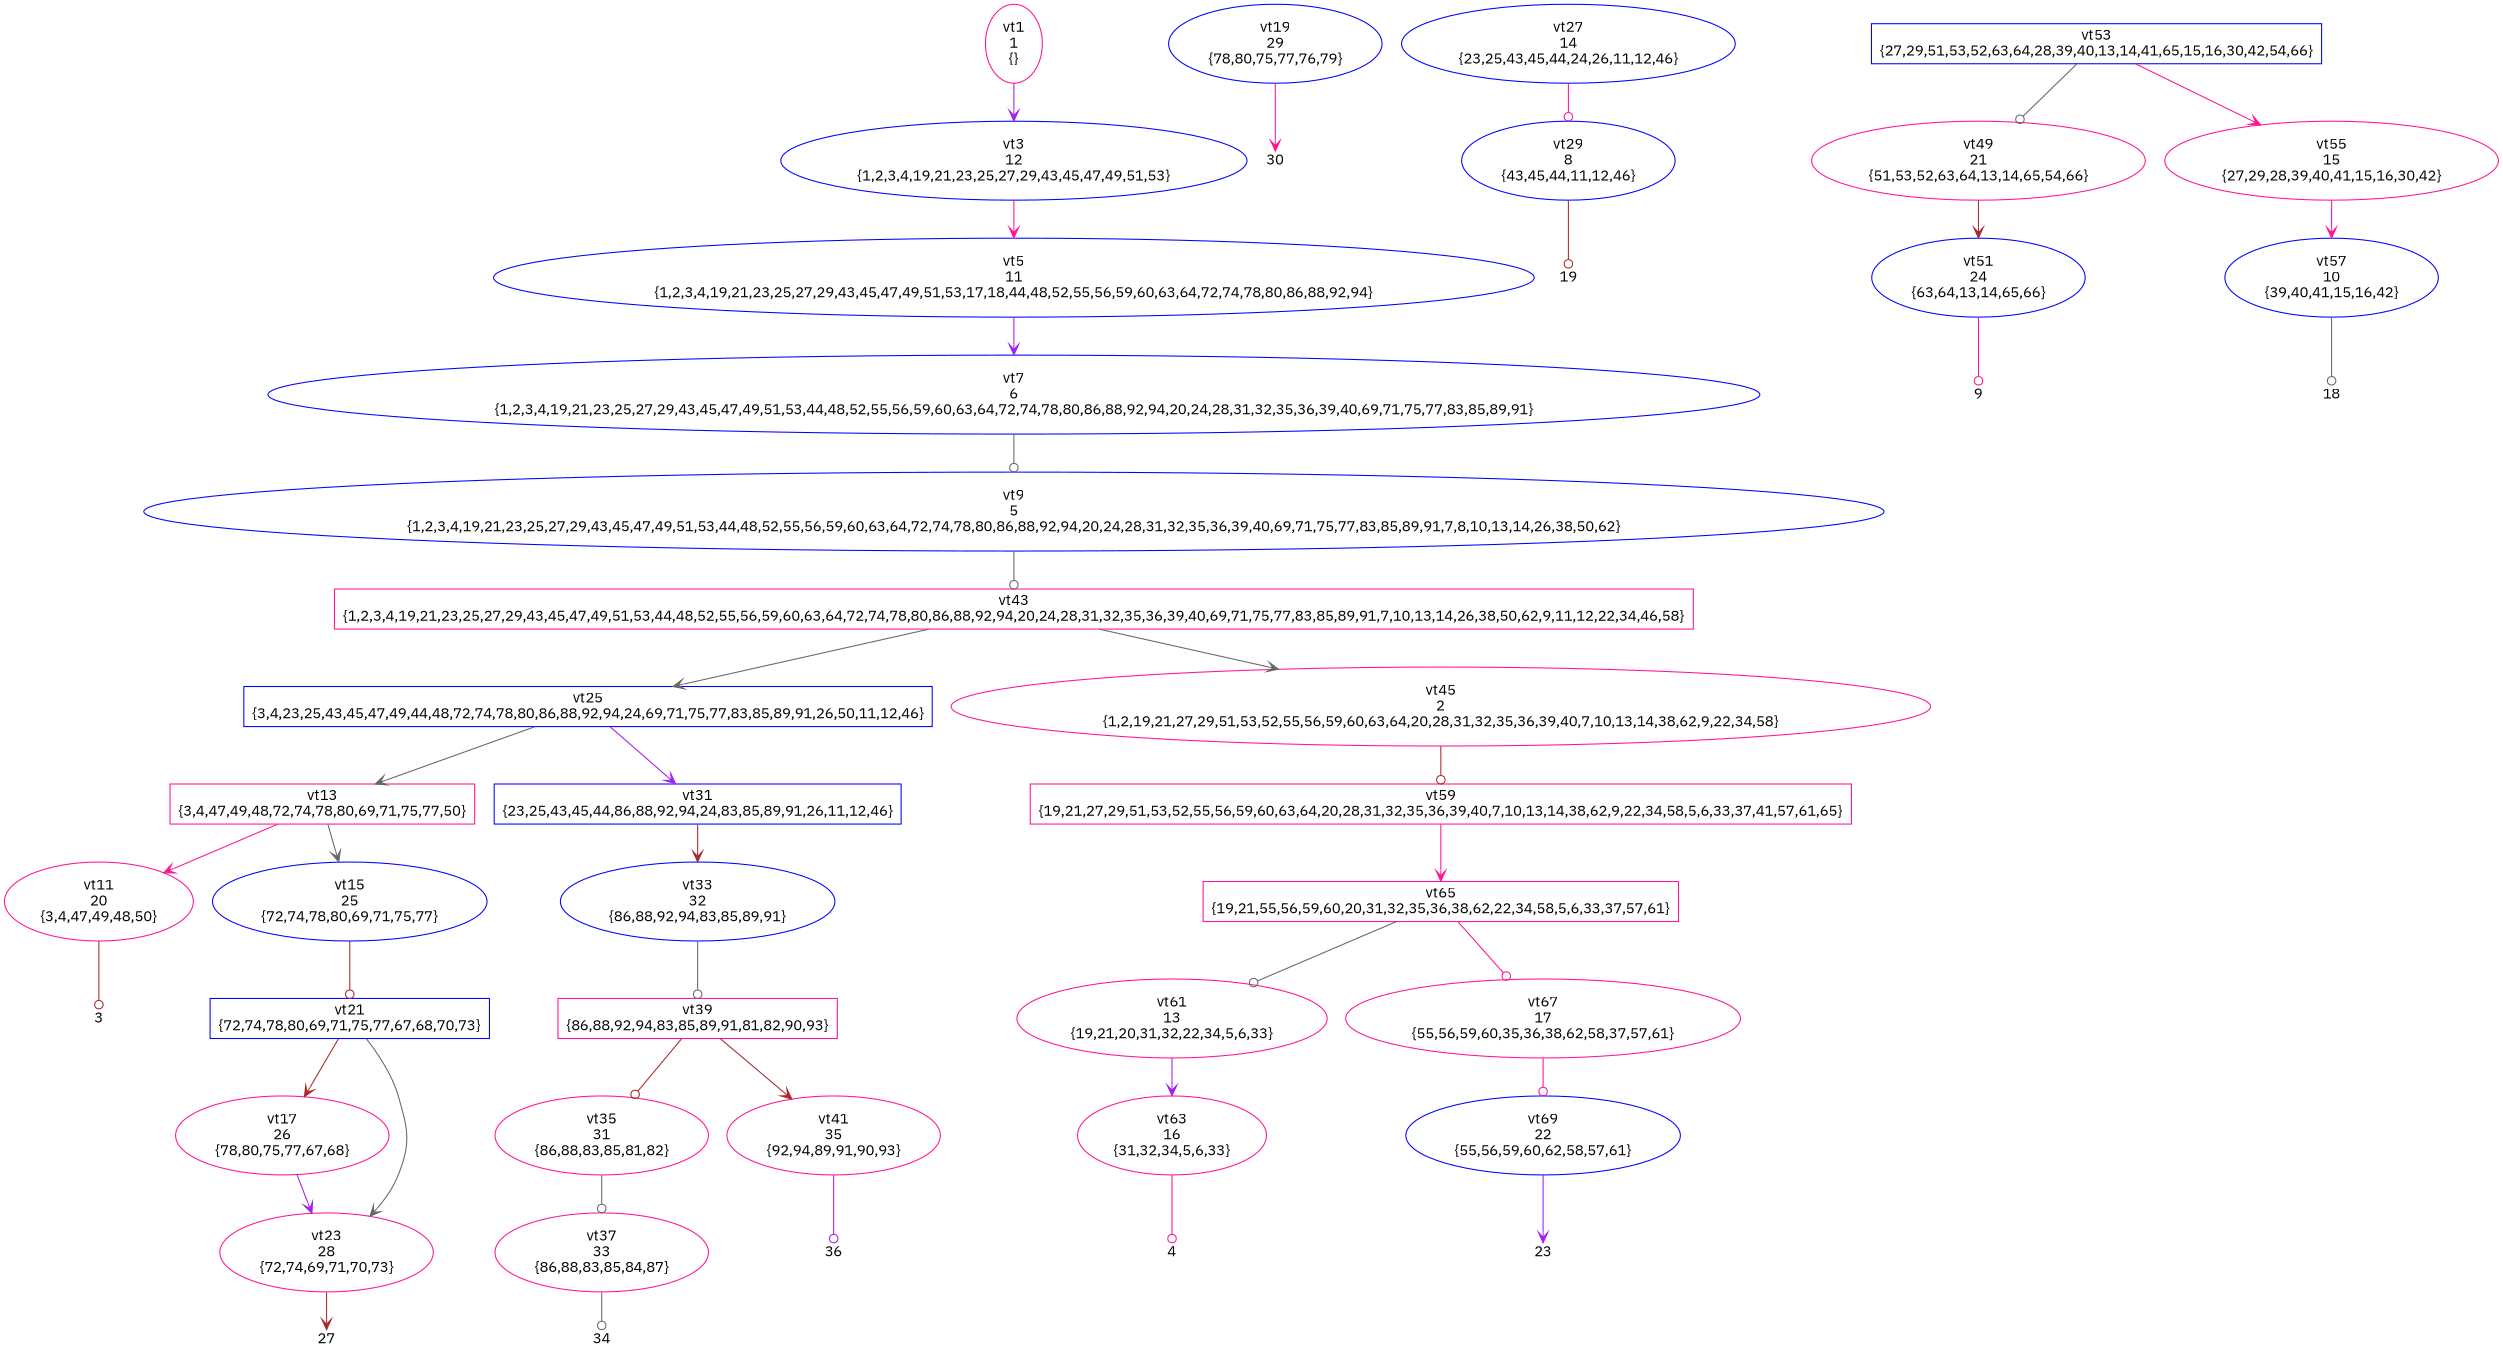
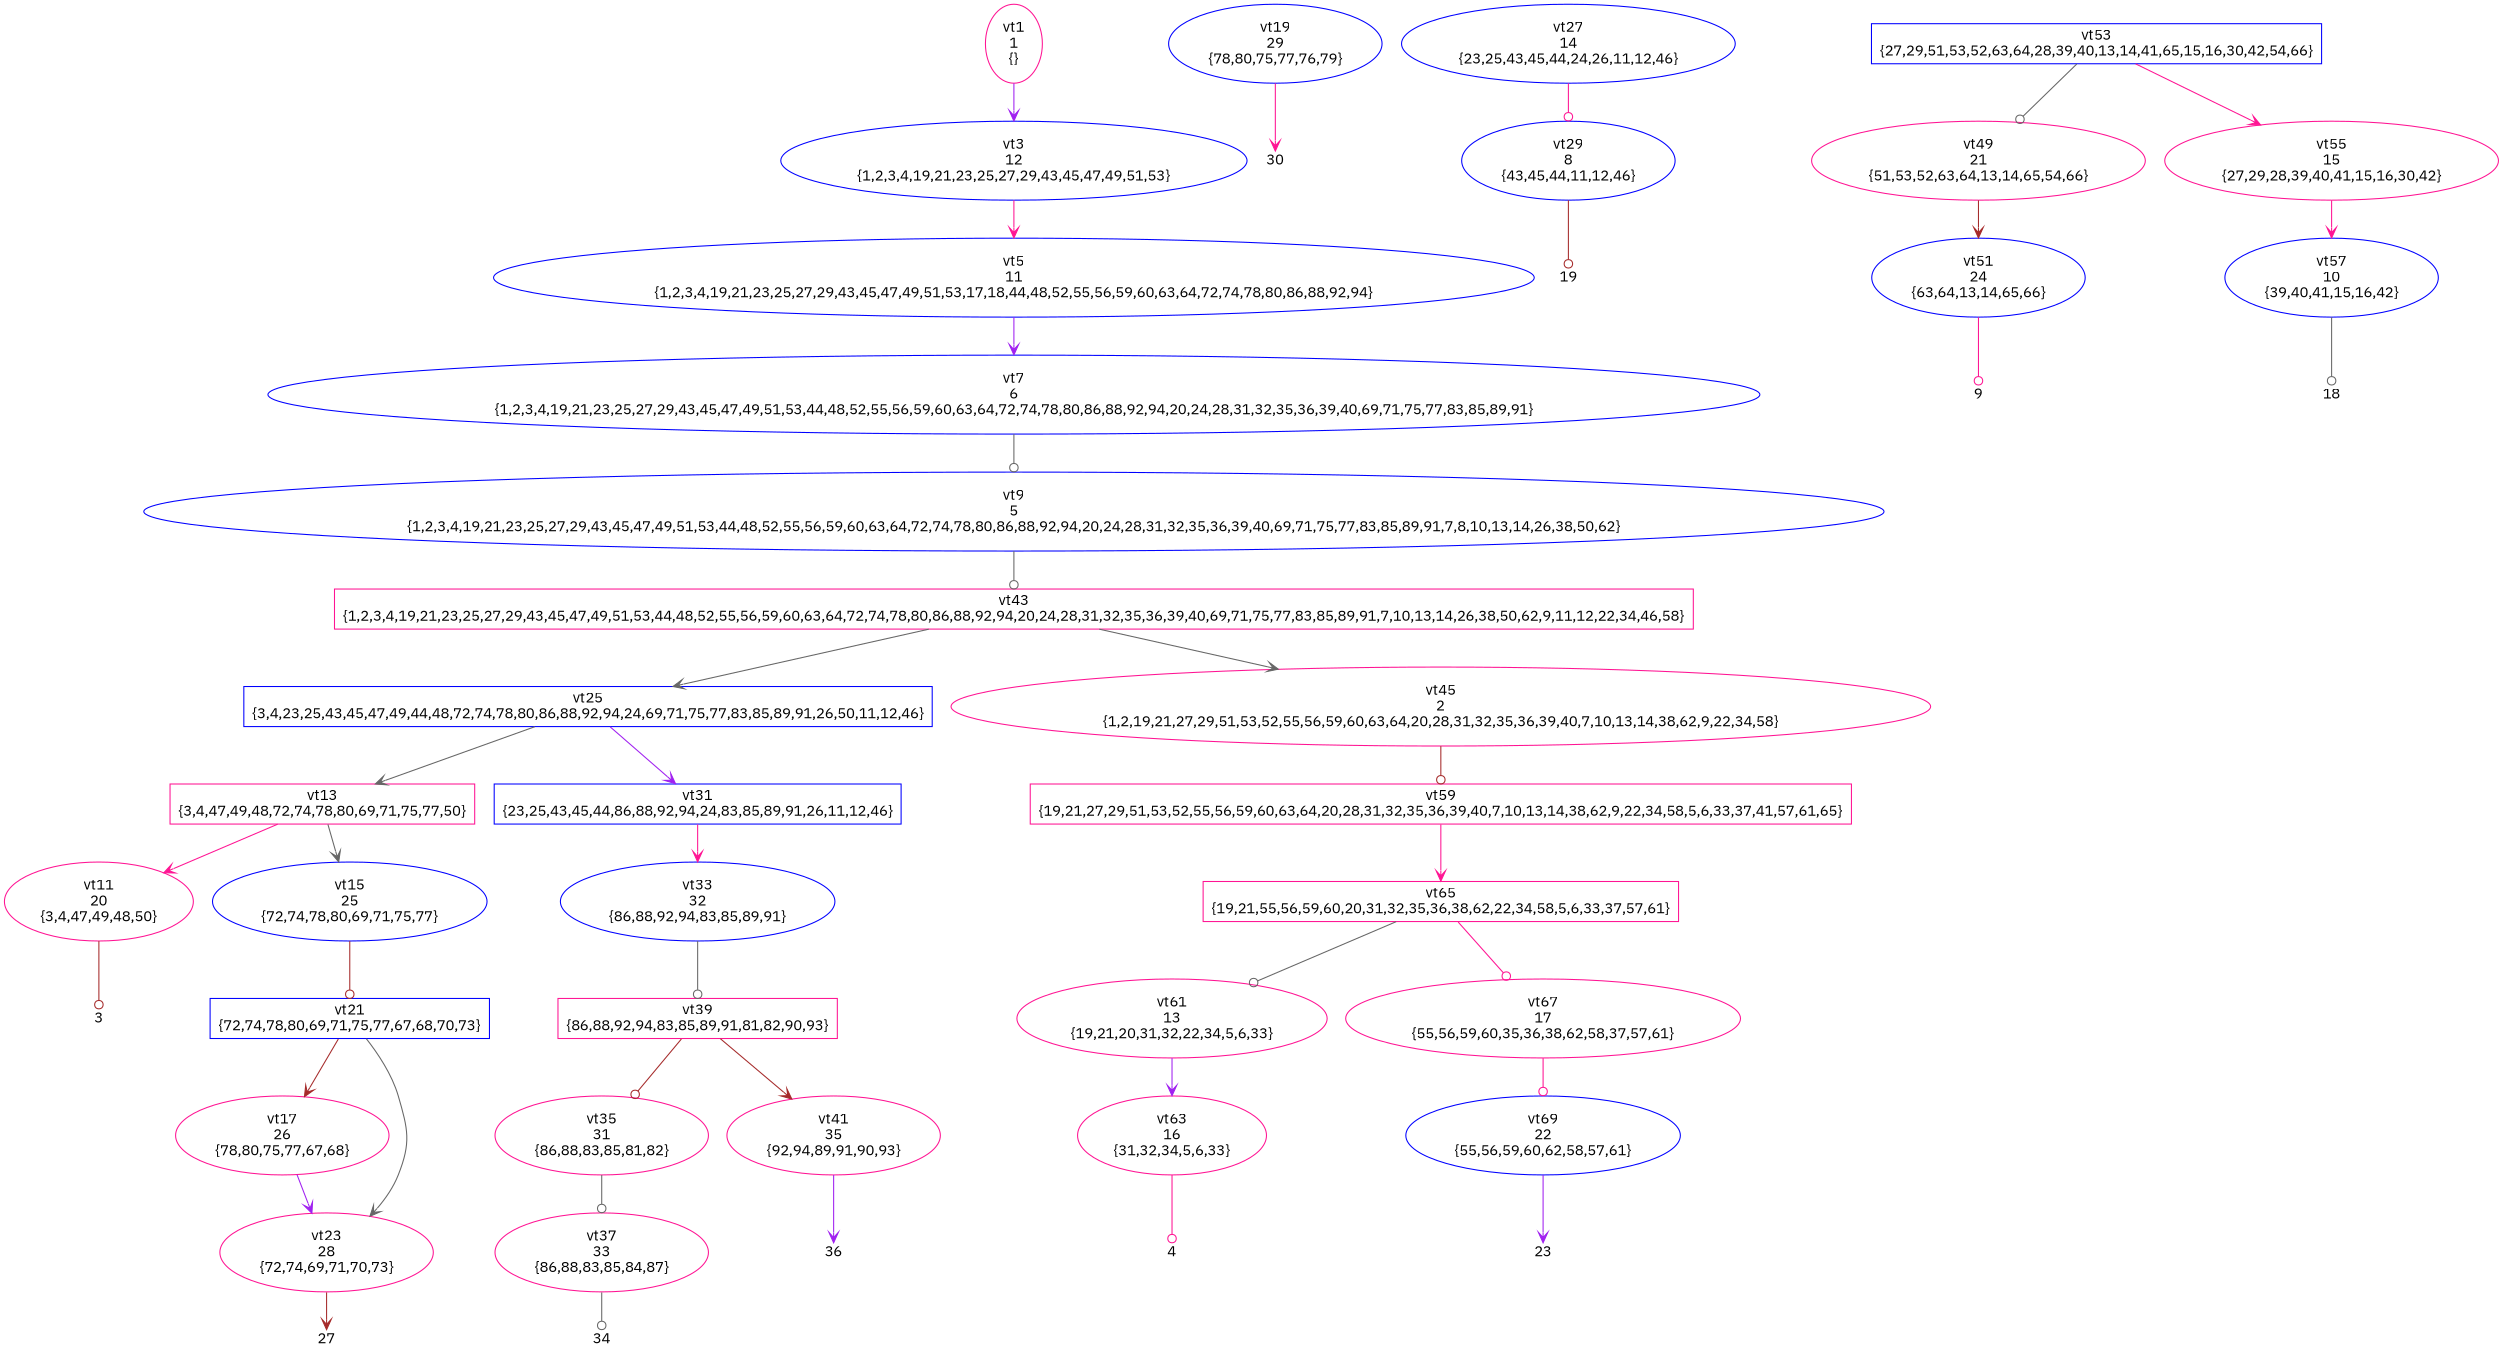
edge "vt31 {23,25,43,45,44,86,88,92,94,24,83,85,89,91,26,11,12,46}" -> "vt33 32 {86,88,92,94,83,85,89,91}": color brown -> deeppink
edge "vt41 35 {92,94,89,91,90,93}" -> "36": arrowhead odot -> vee
